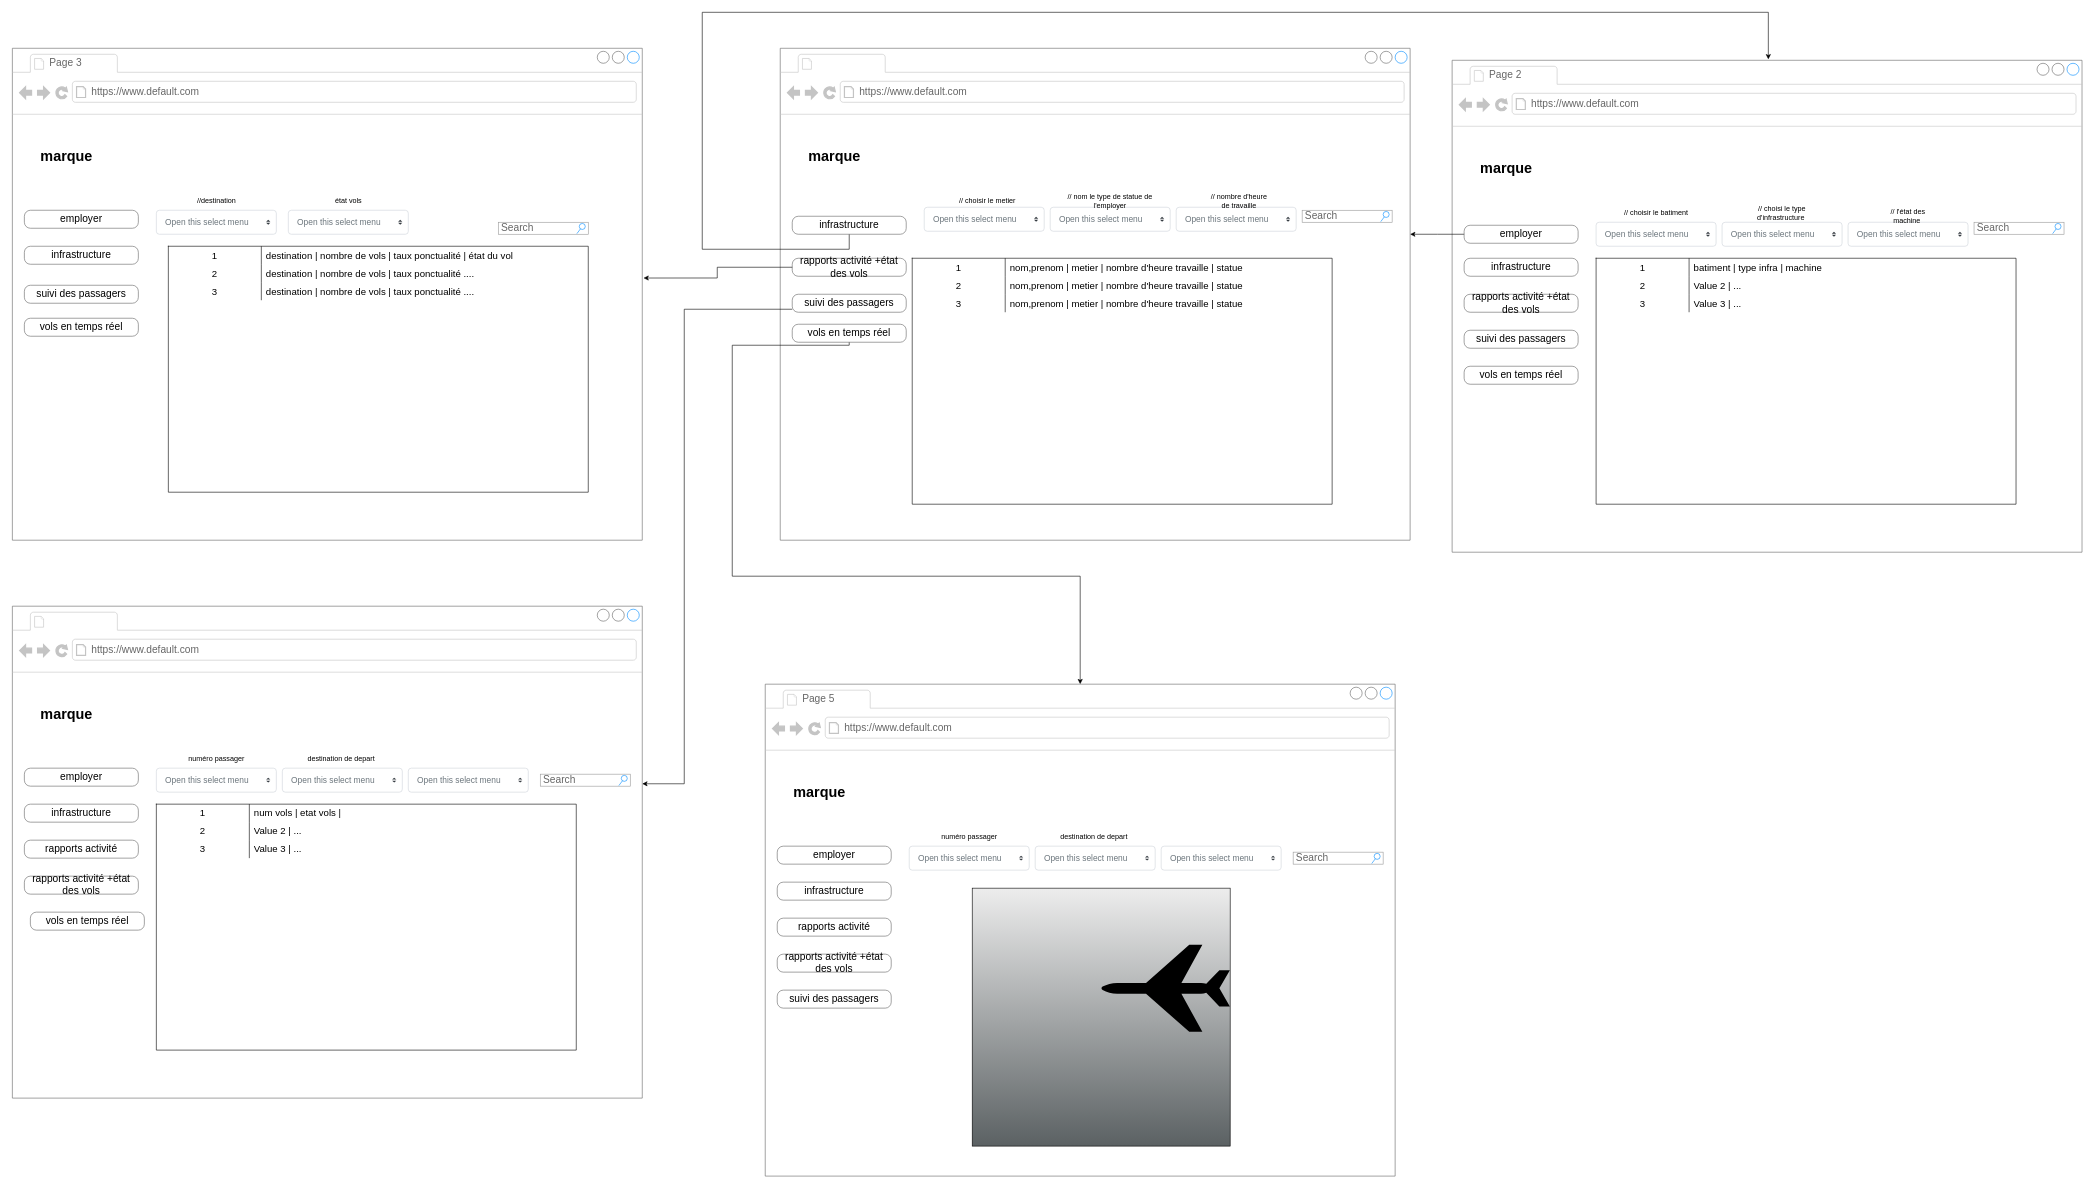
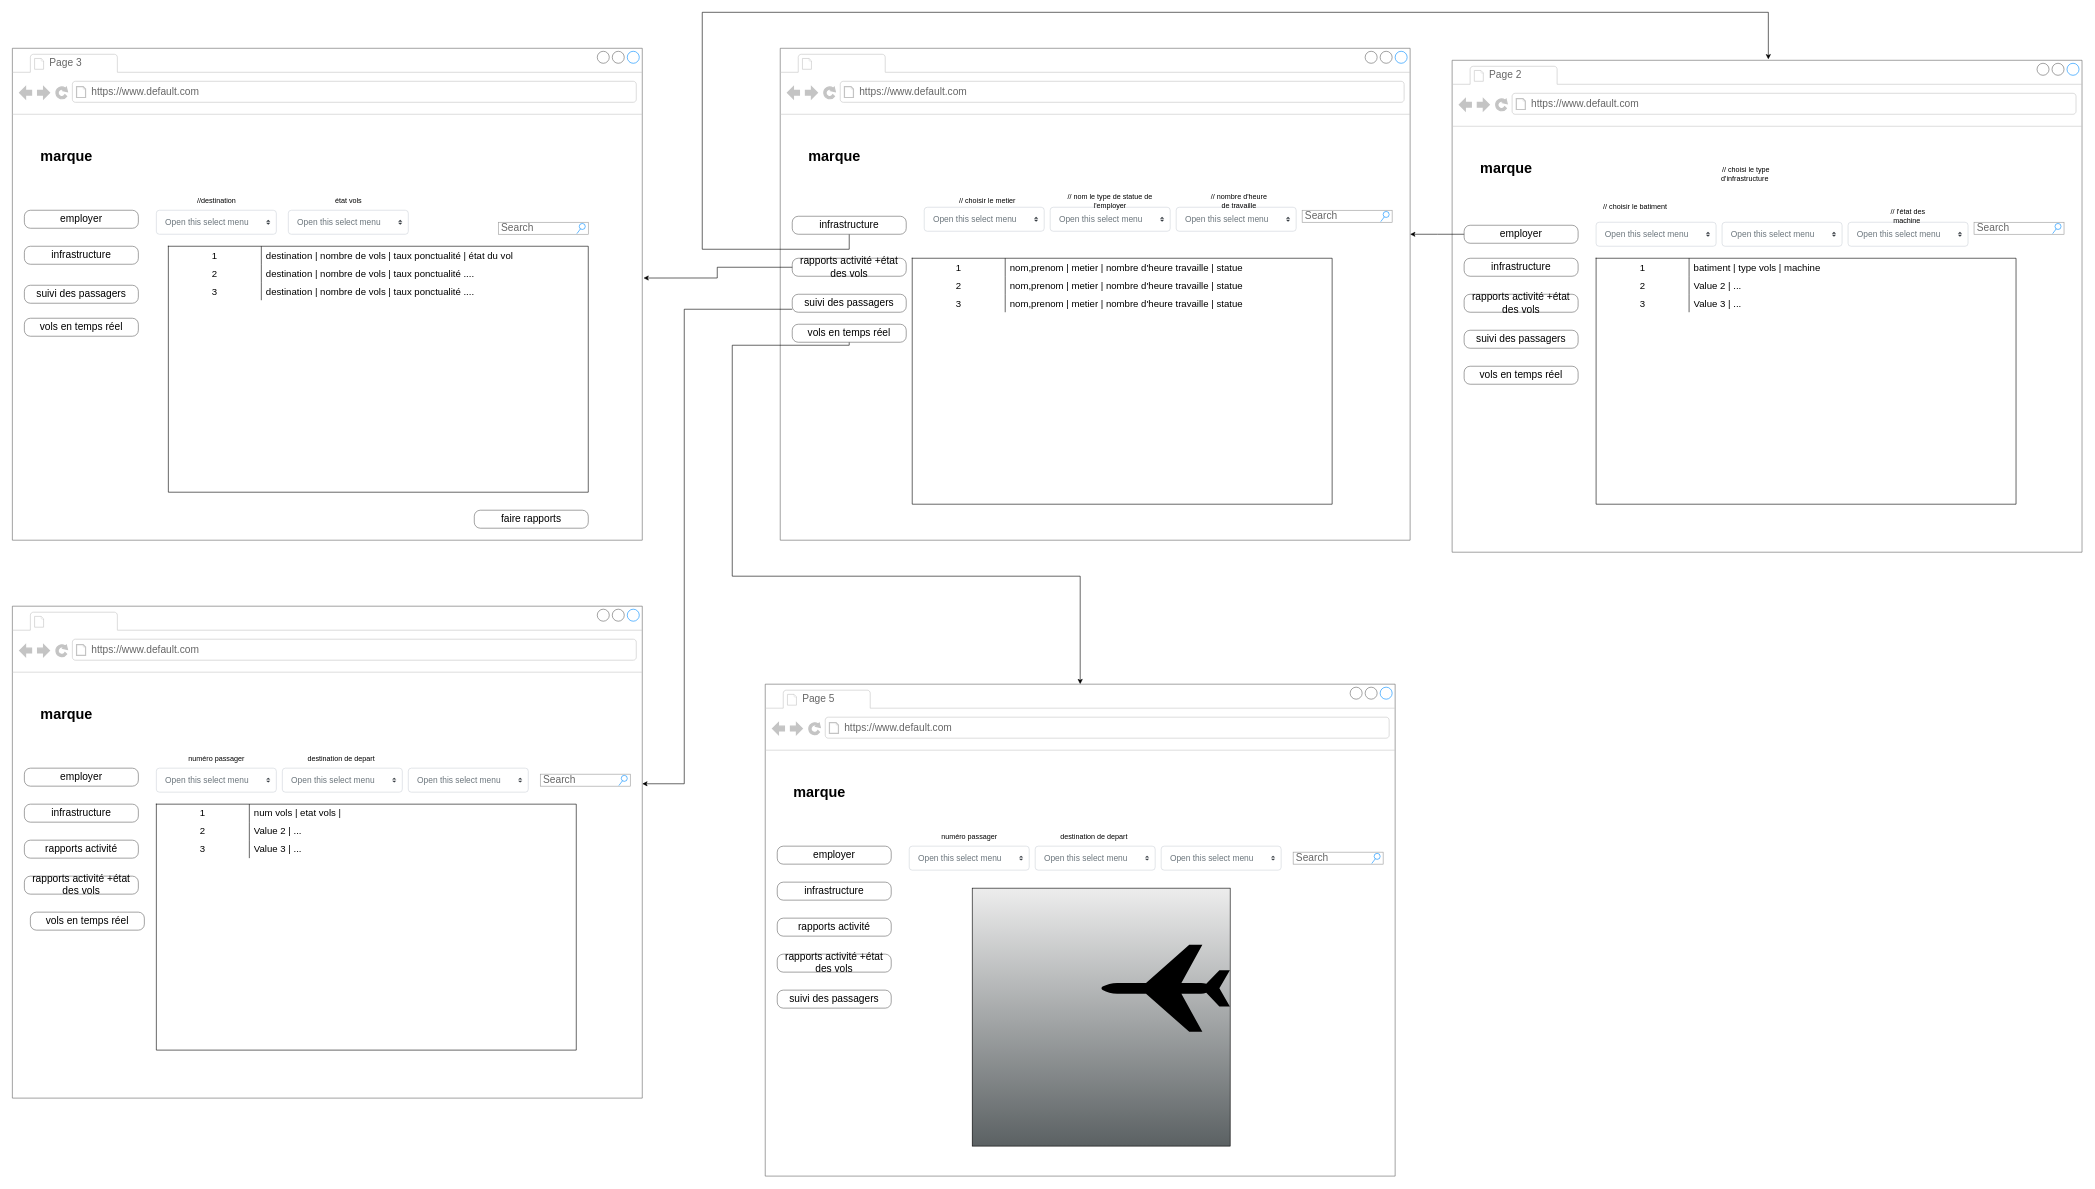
node "// choisir le batiment": moved (1656, 213) -> (1635, 207)
node "// choisi le type d'infrastructure": moved (1782, 213) -> (1746, 174)
node "batiment | type infra | machine": label "batiment | type infra | machine" -> "batiment | type vols | machine"
node "faire rapports": added
